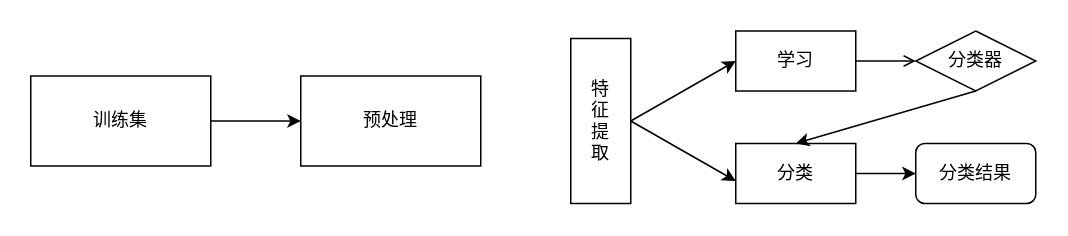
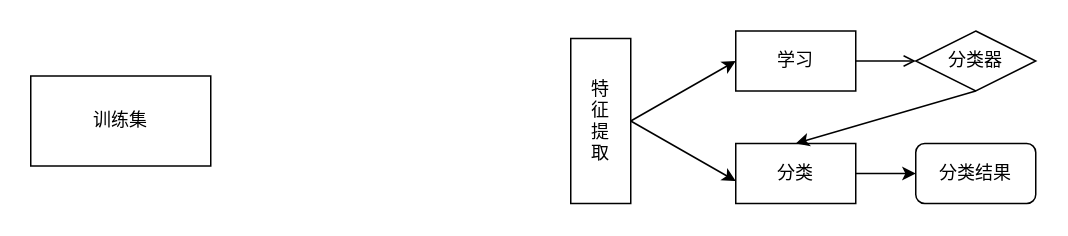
edge "训练集" -> "预处理": removed
node "预处理": removed
